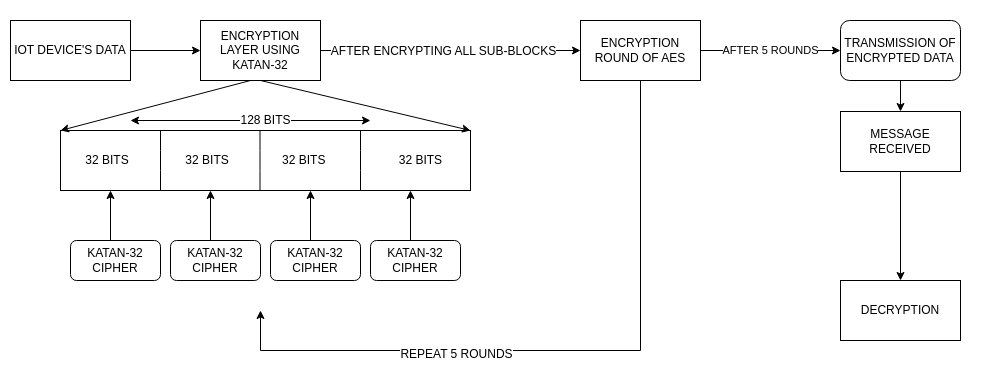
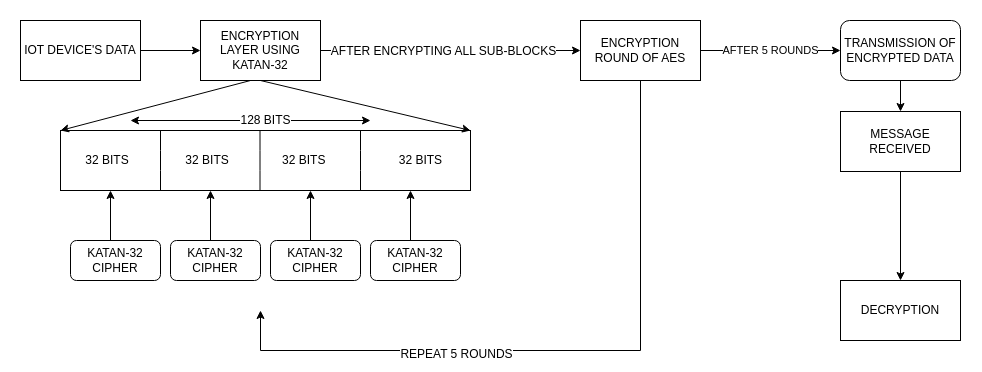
node "IOT DEVICE'S DATA": moved (71, 51) -> (81, 51)
